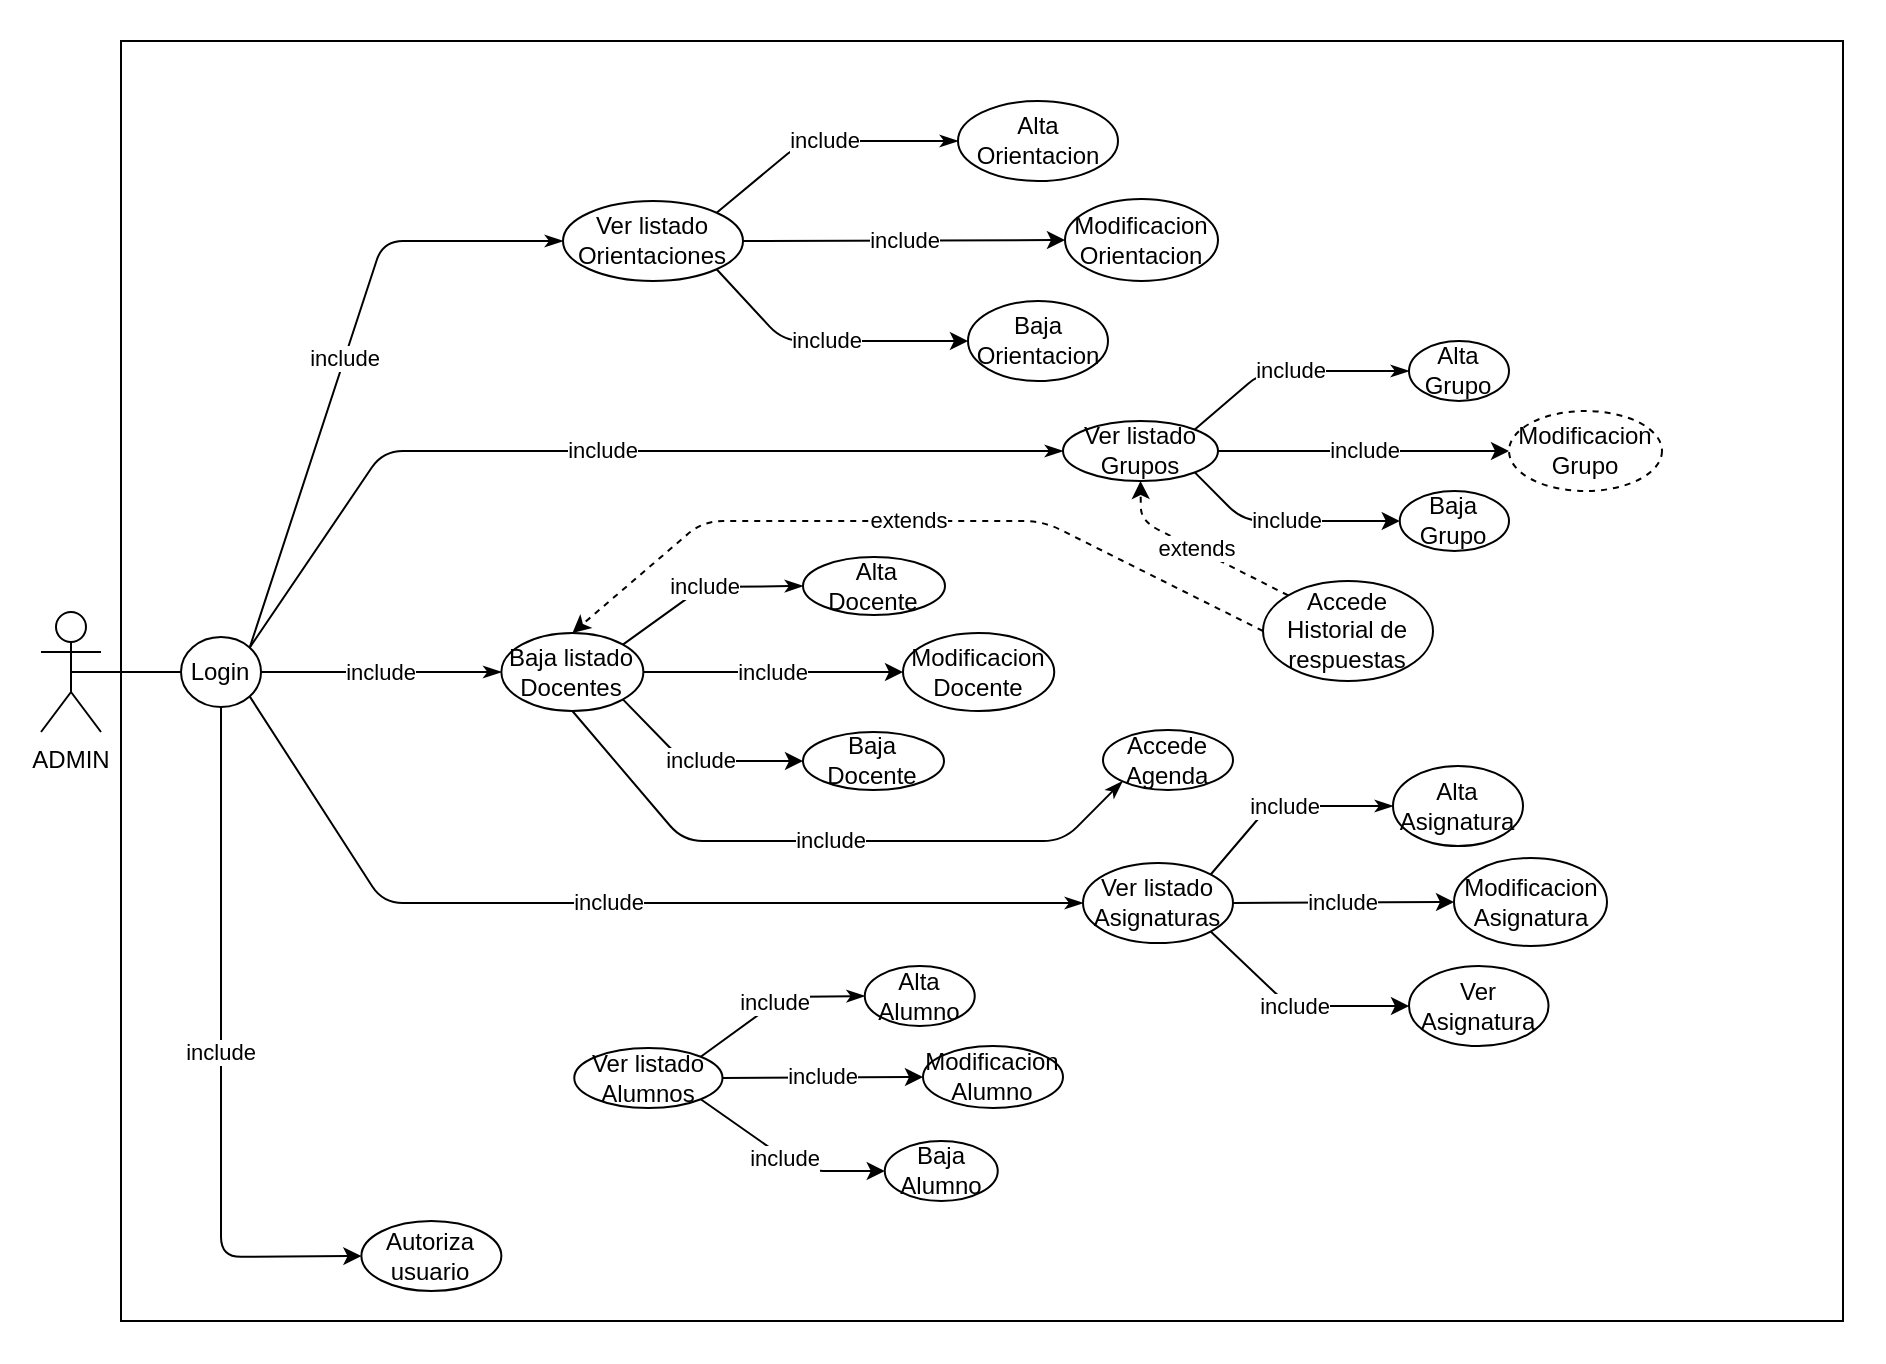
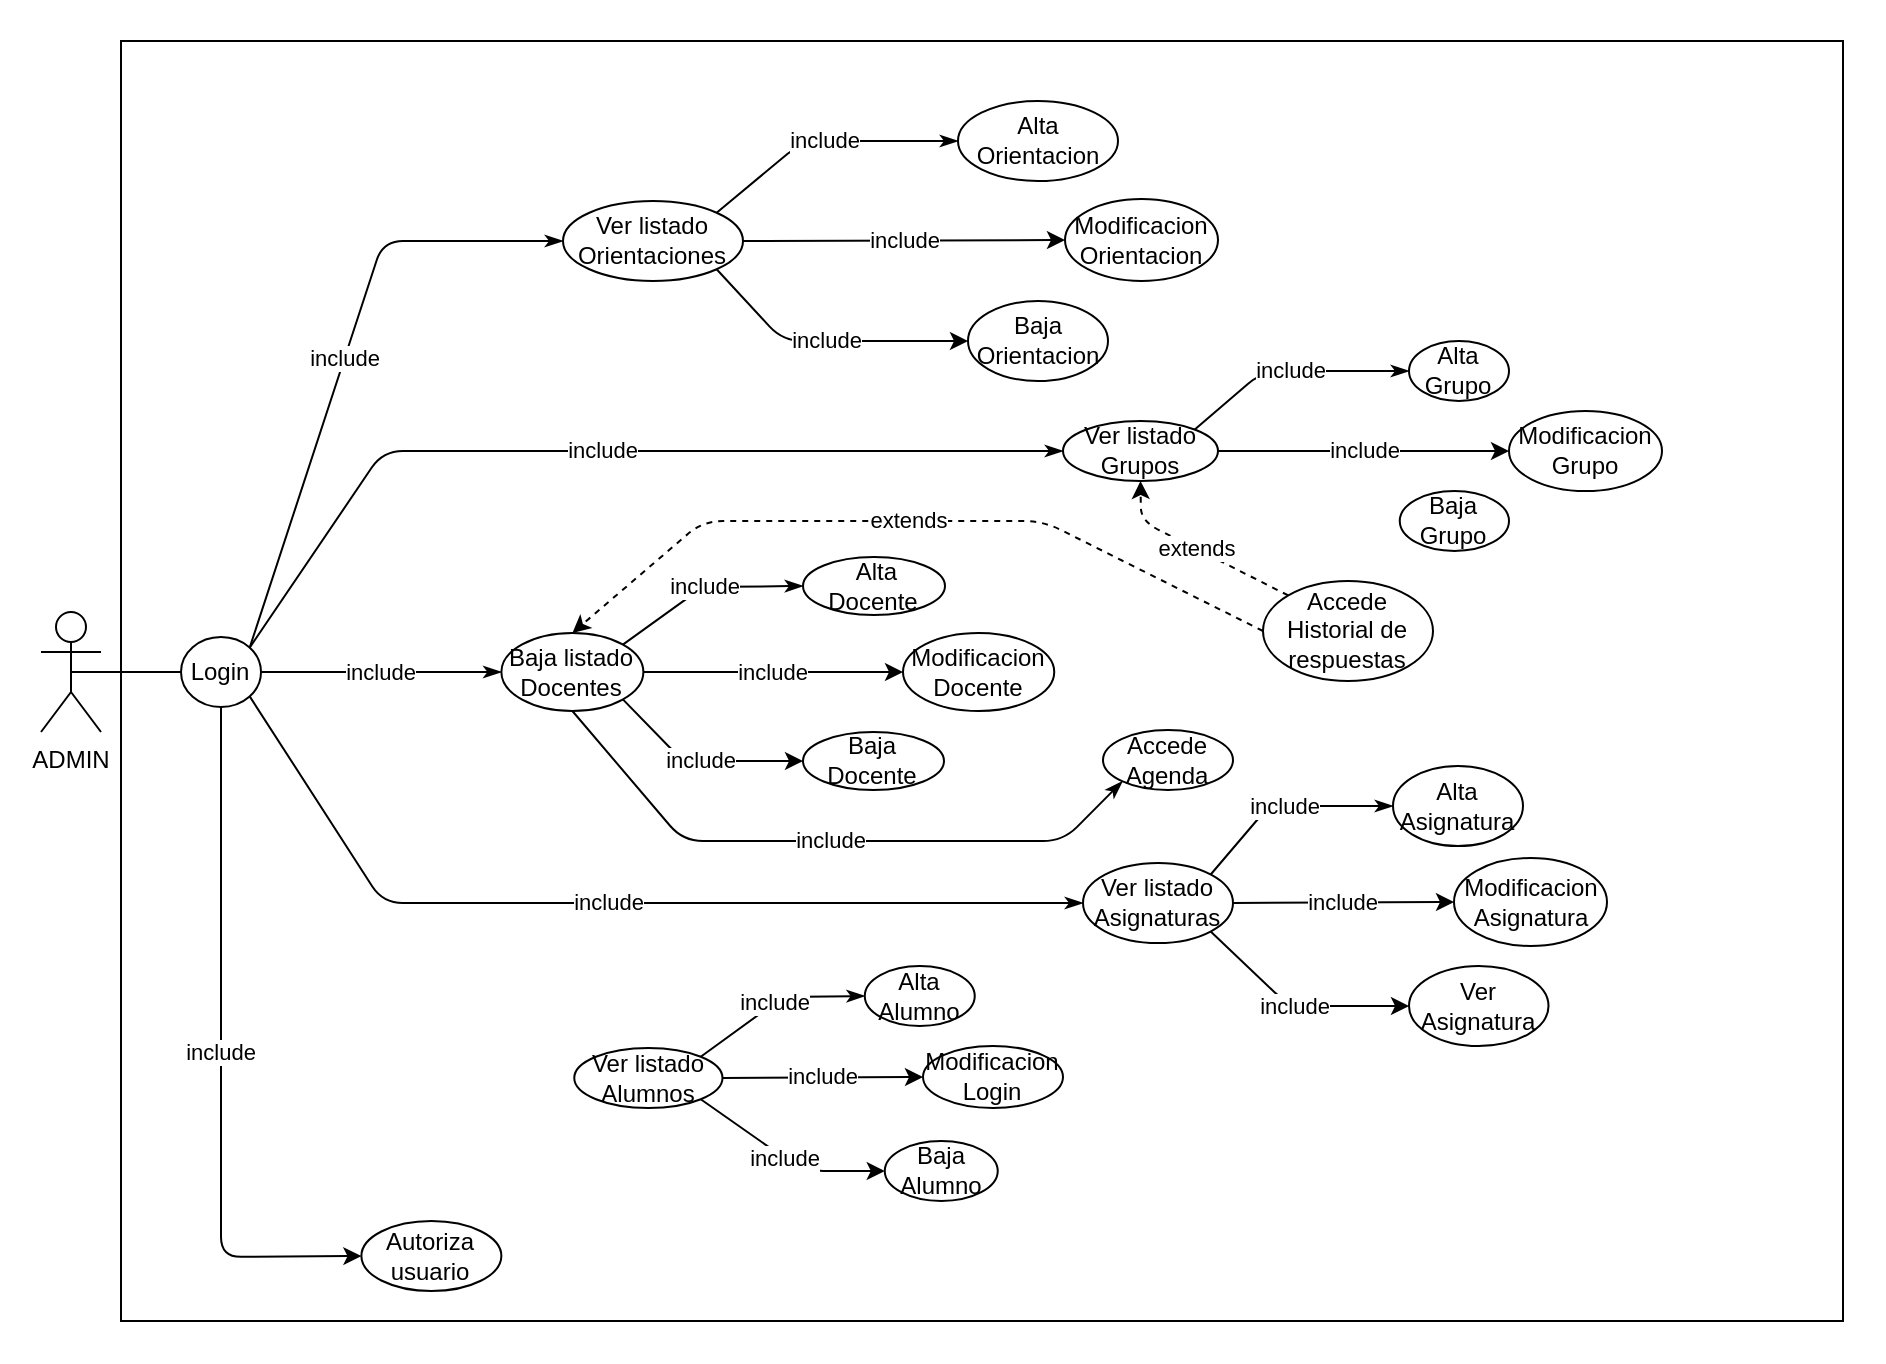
node "Modificacion Grupo": style dashed -> solid
edge "Ver listado Grupos" -> "Baja Grupo": removed, label "include"
node "Modificacion Alumno": label "Modificacion Alumno" -> "Modificacion Login"
